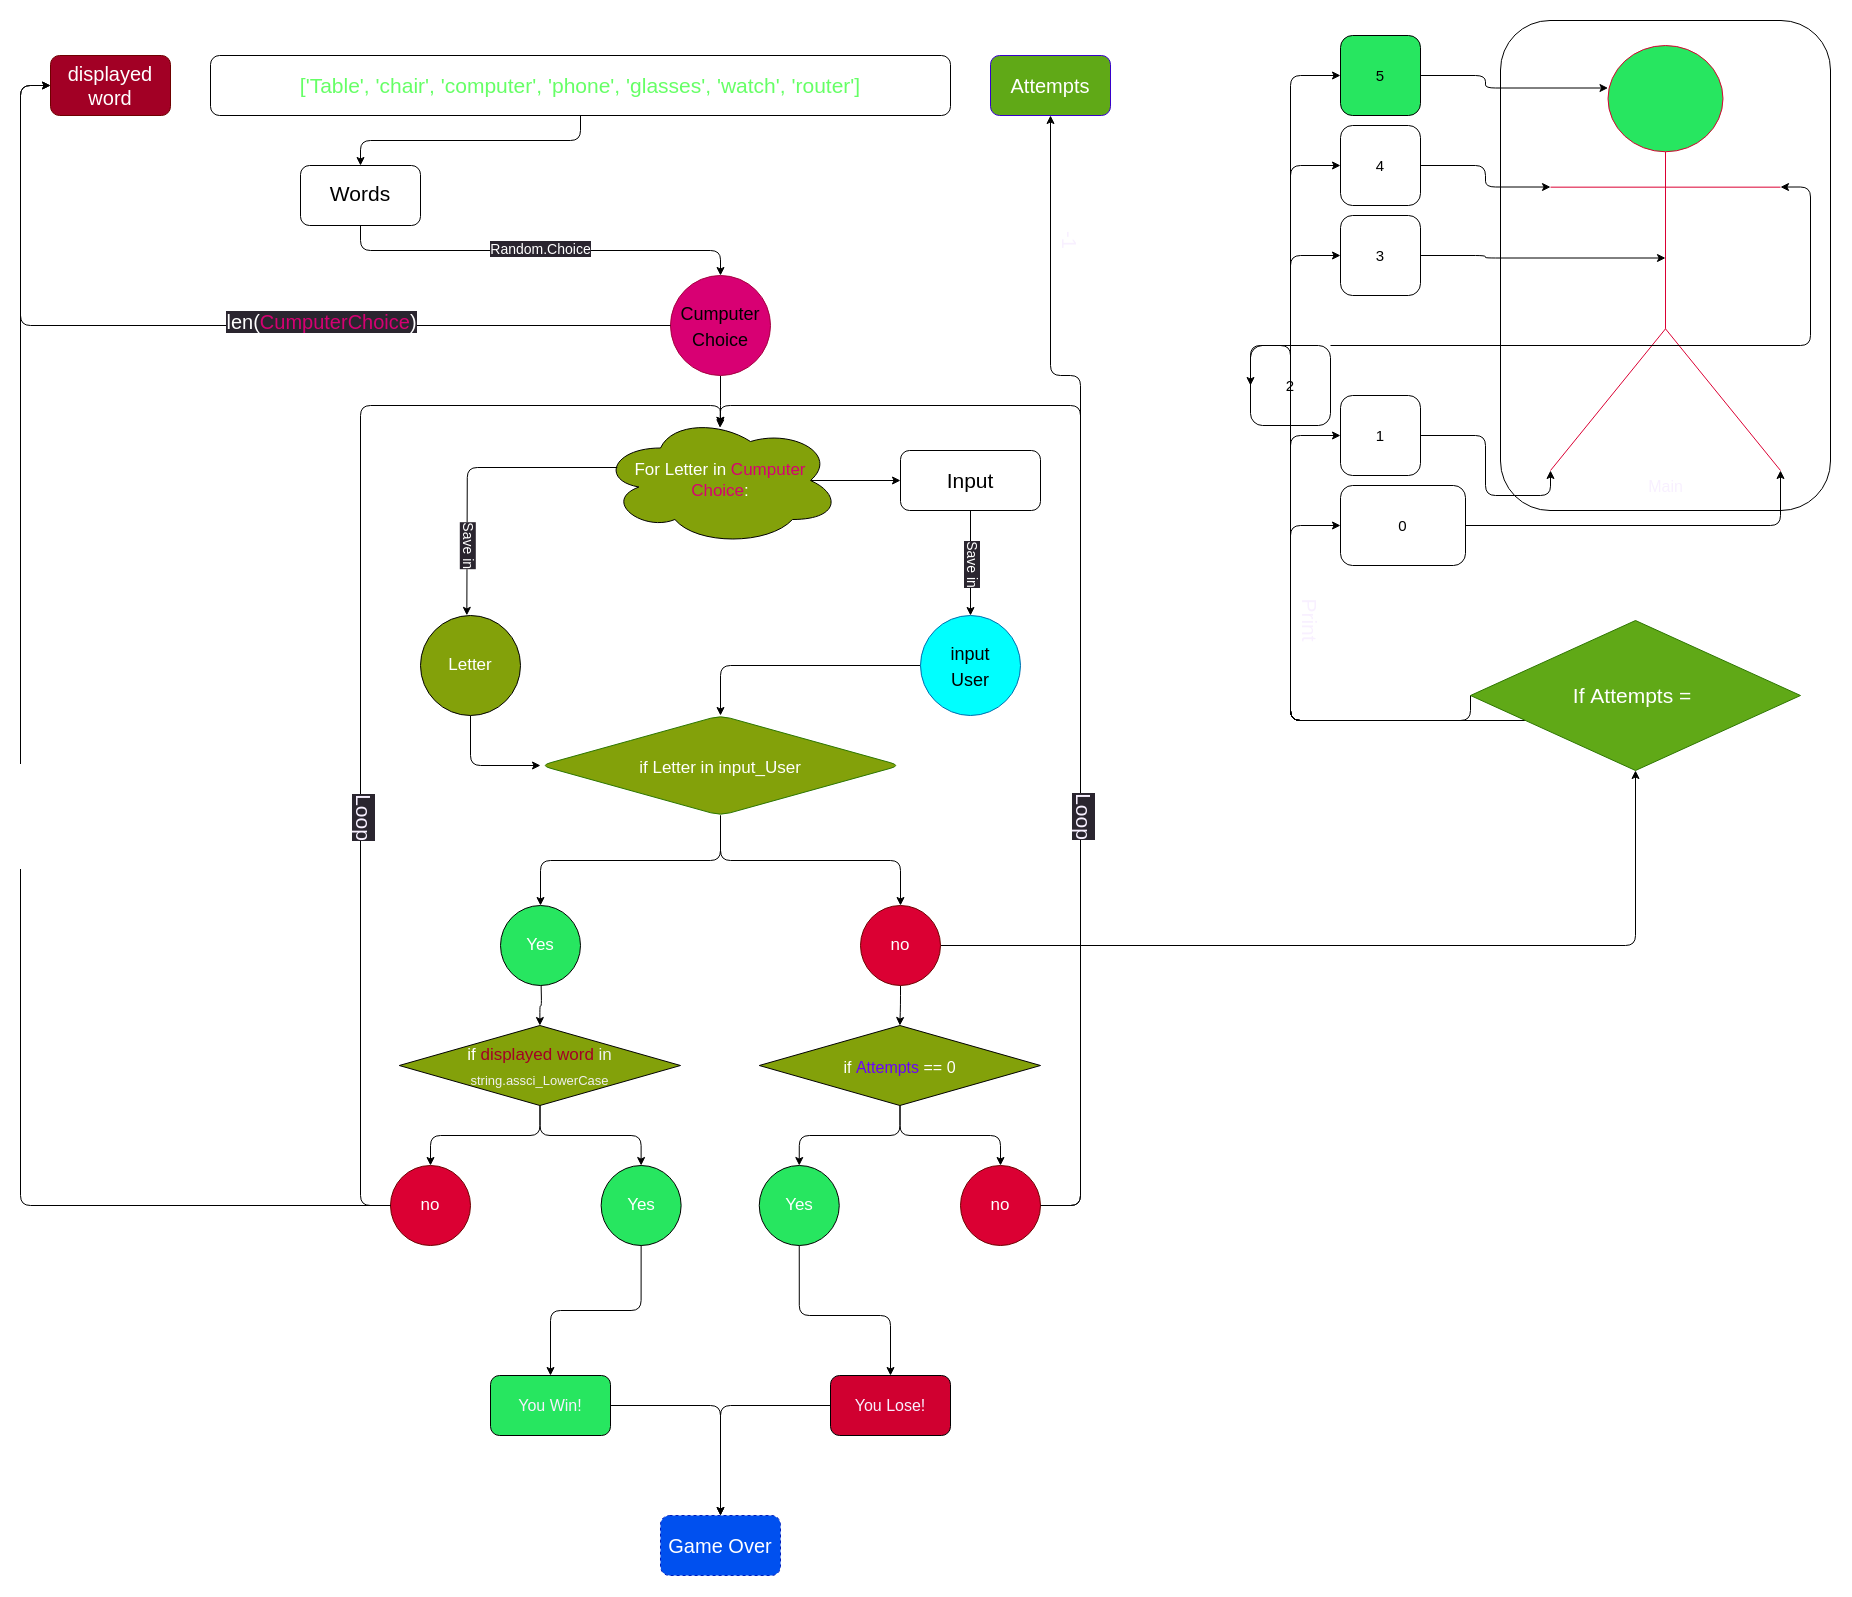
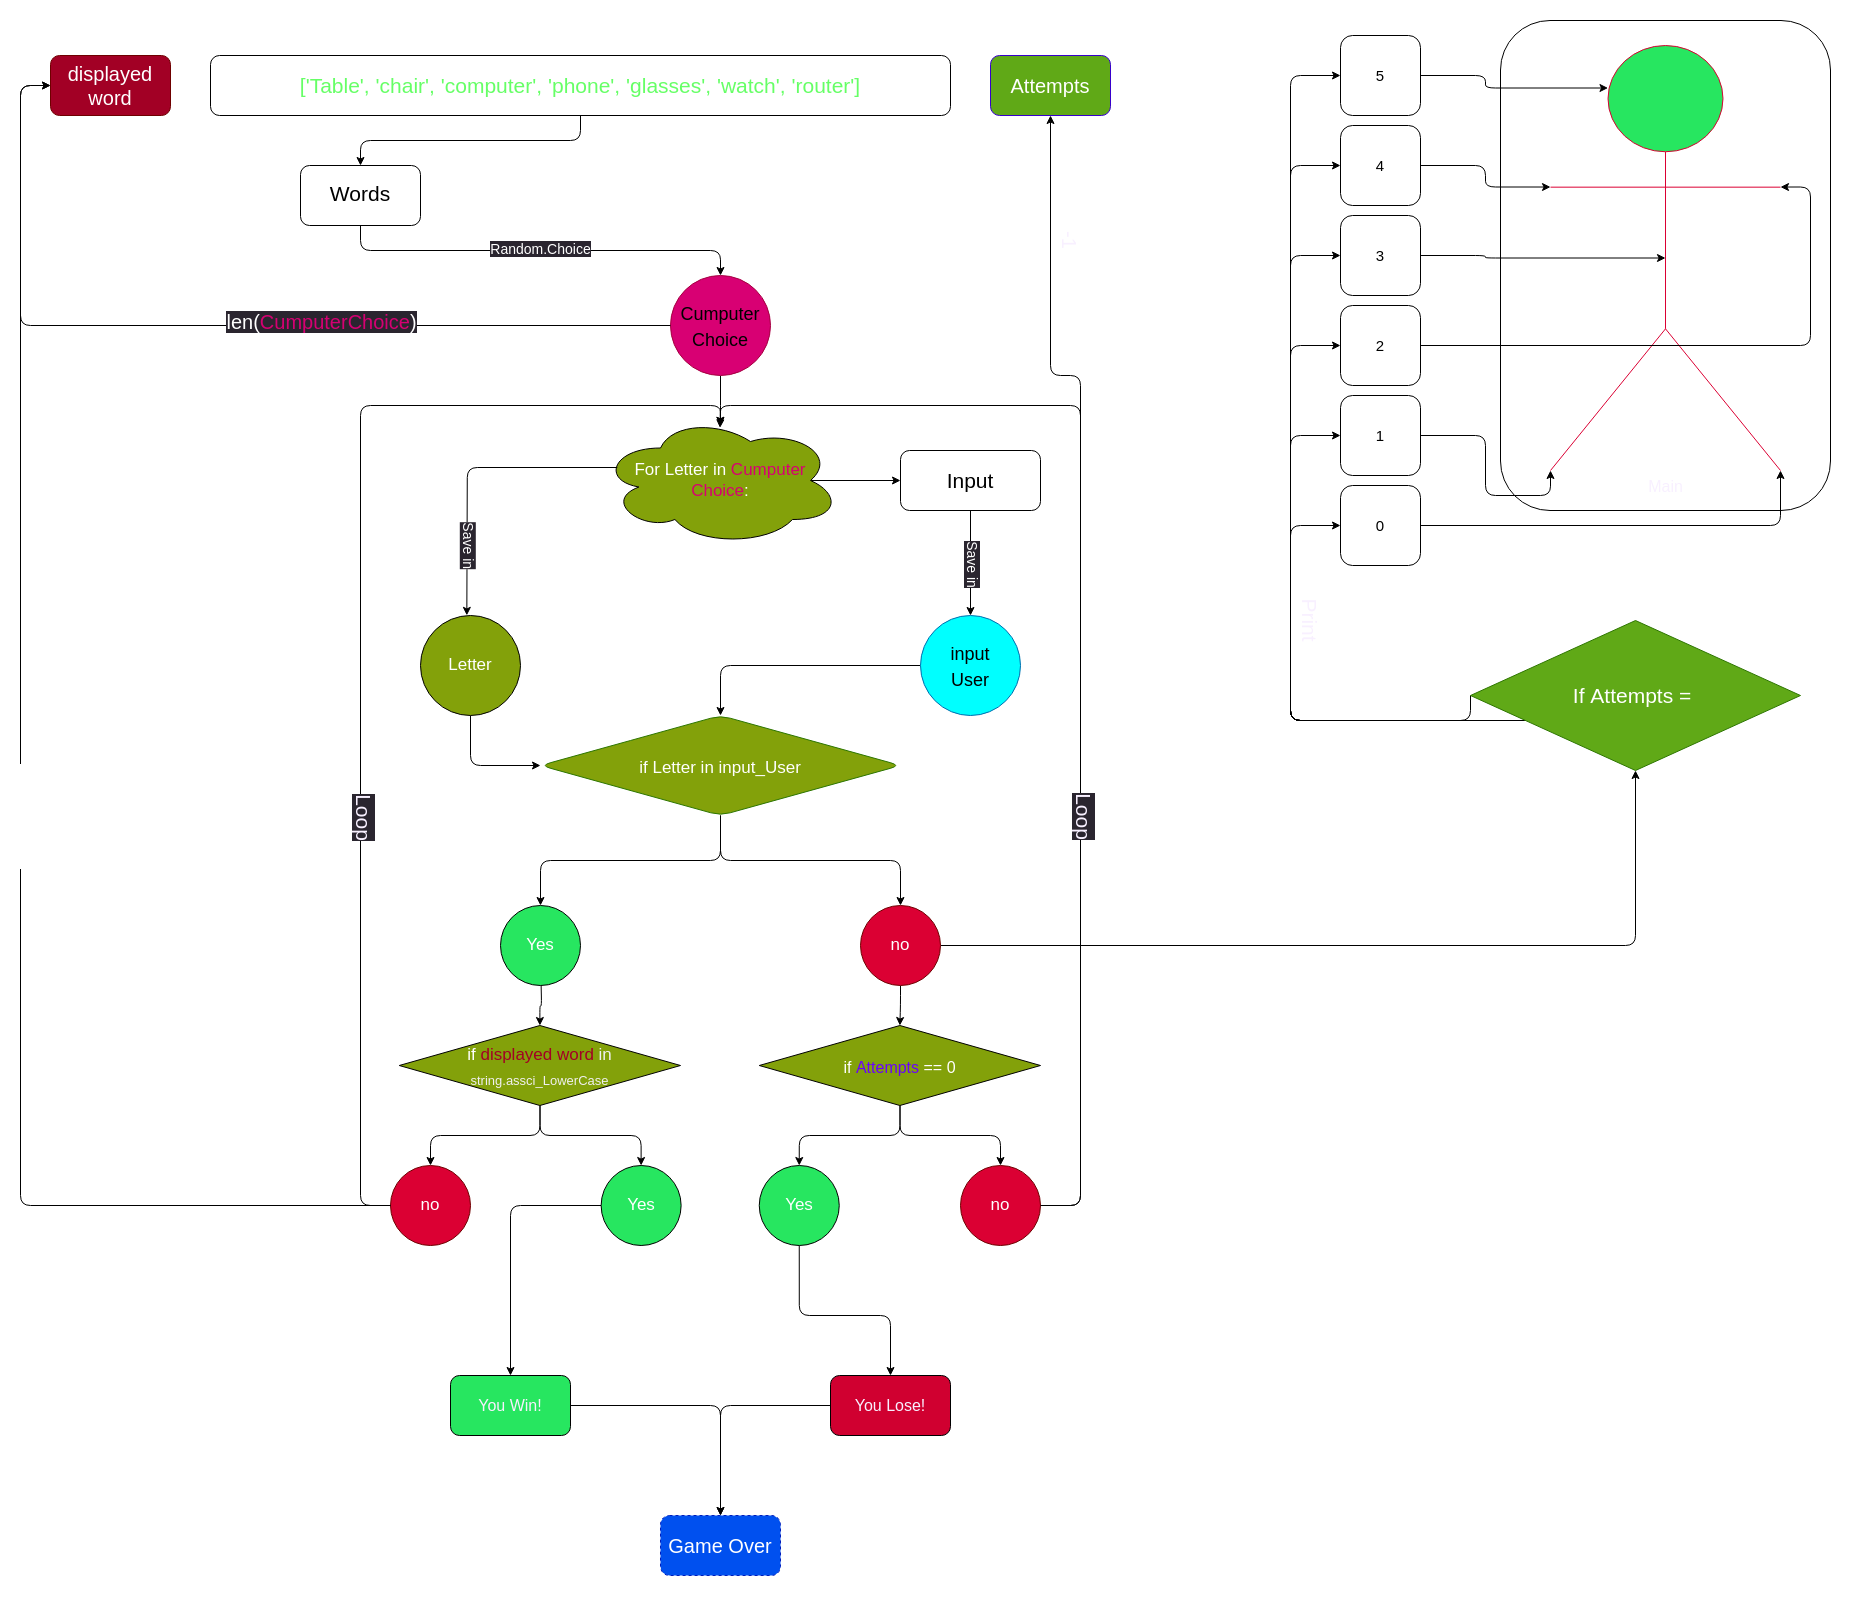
node "5": fillcolor #27e660 -> #ffffff
node "2": moved (1291, 386) -> (1381, 346)
node "0": size 125x80 -> 80x80
node "You Win!": moved (551, 1406) -> (511, 1406)
